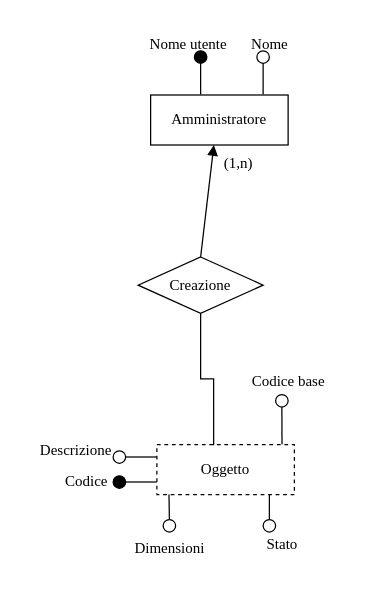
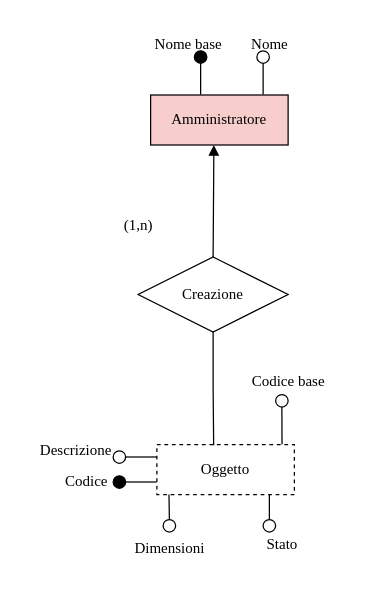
node "Nome utente": label "Nome utente" -> "Nome base"
node "Amministratore": fillcolor #ffffff -> #f8cecc
node "(1,n)": moved (238, 164) -> (138, 226)
node "Creazione": size 125x56 -> 150x75
